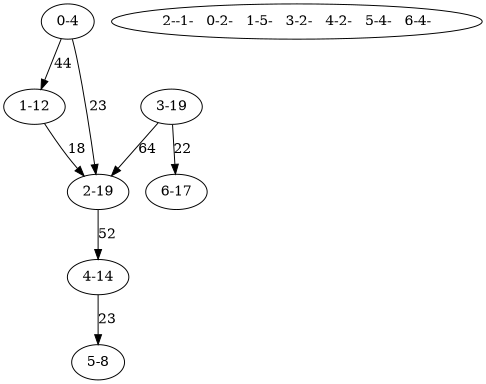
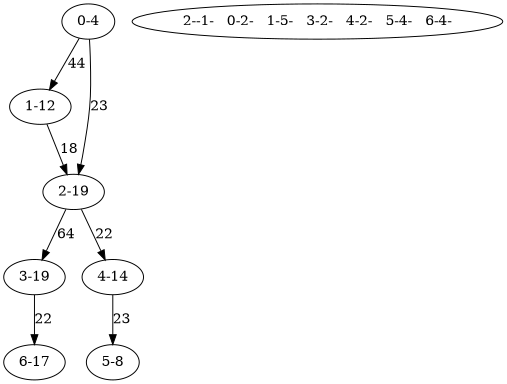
edge "3-19" -> "2-19": reversed
edge "2-19" -> "4-14": label "52" -> "22"
